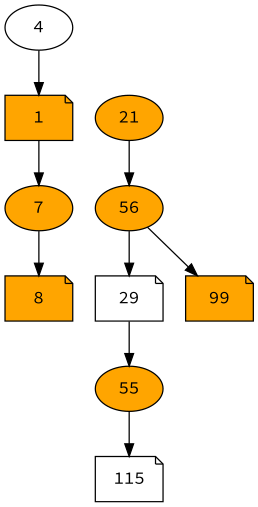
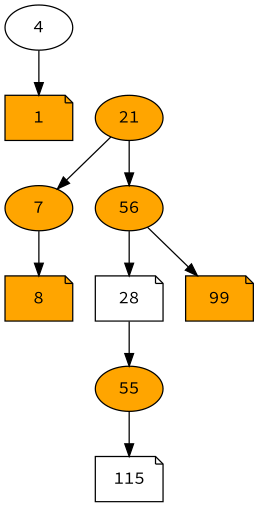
edge "1" -> "7": now "21" -> "7"
node "29": label "29" -> "28"
